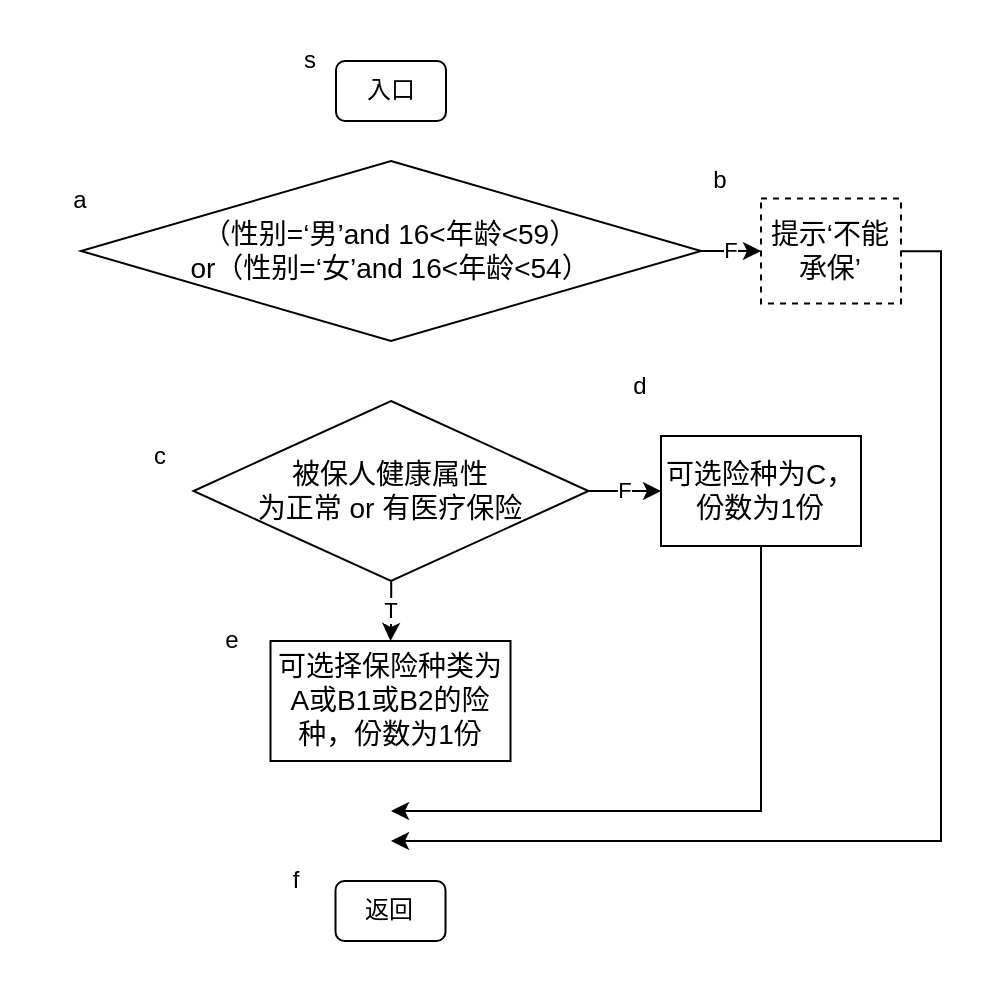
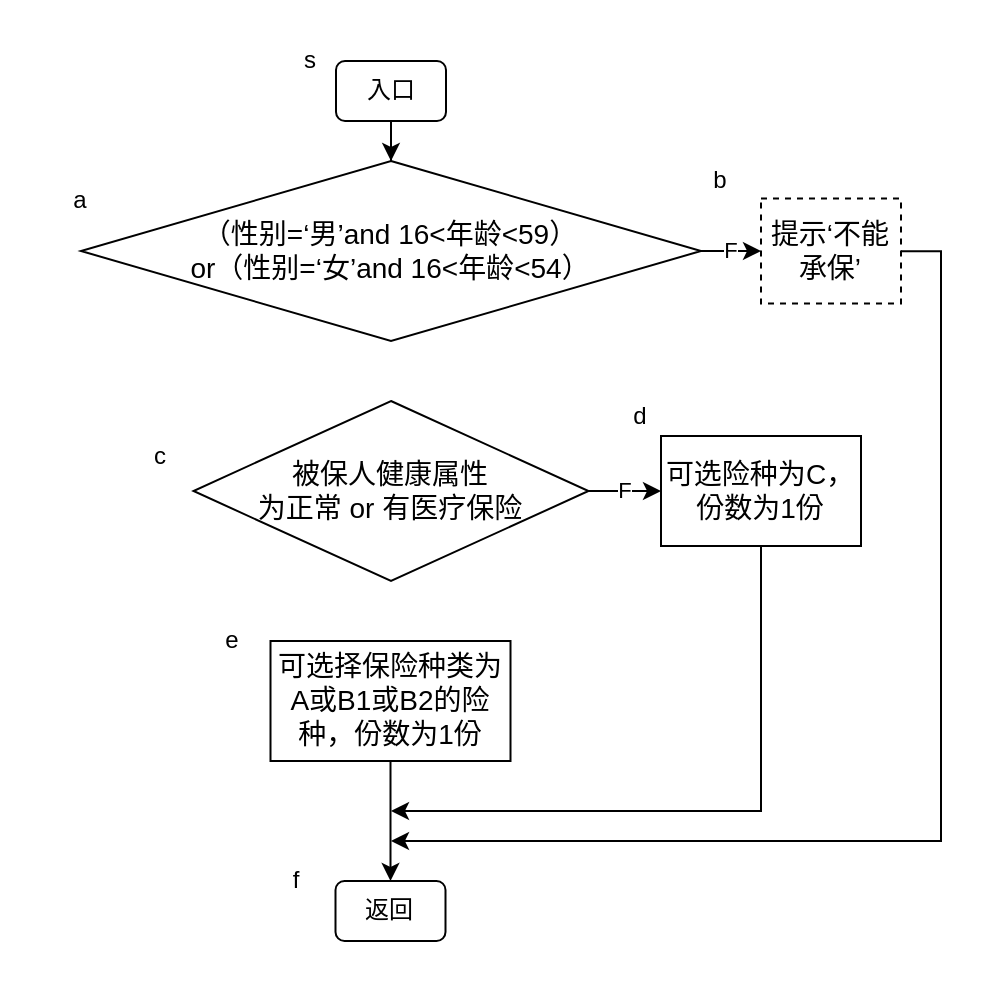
edge "入口" -> "（性别=‘男’and 16<年龄<59） or（性别=‘女’and 16<年龄<54）": added
node "d": moved (641, 386) -> (641, 416)
edge "被保人健康属性 为正常 or 有医疗保险" -> "可选择保险种类为A或B1或B2的险种，份数为1份": removed, label "T"
edge "可选择保险种类为A或B1或B2的险种，份数为1份" -> "返回": added
